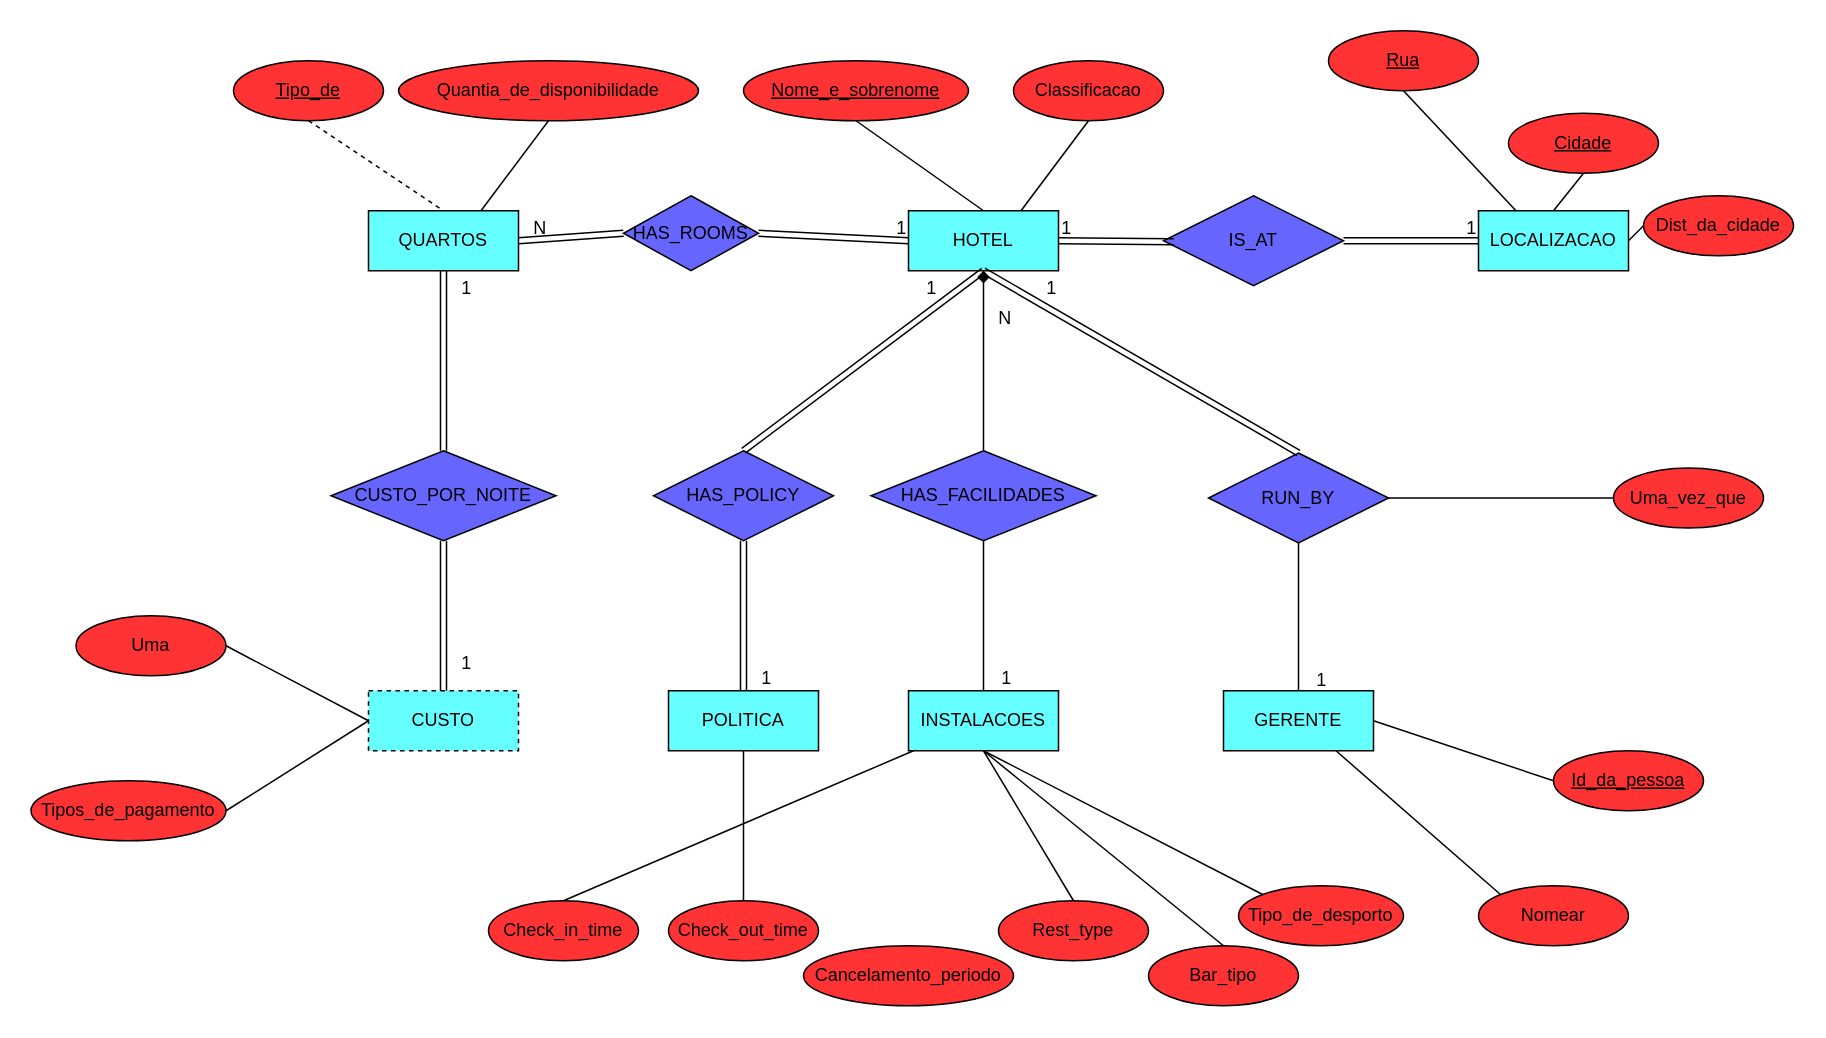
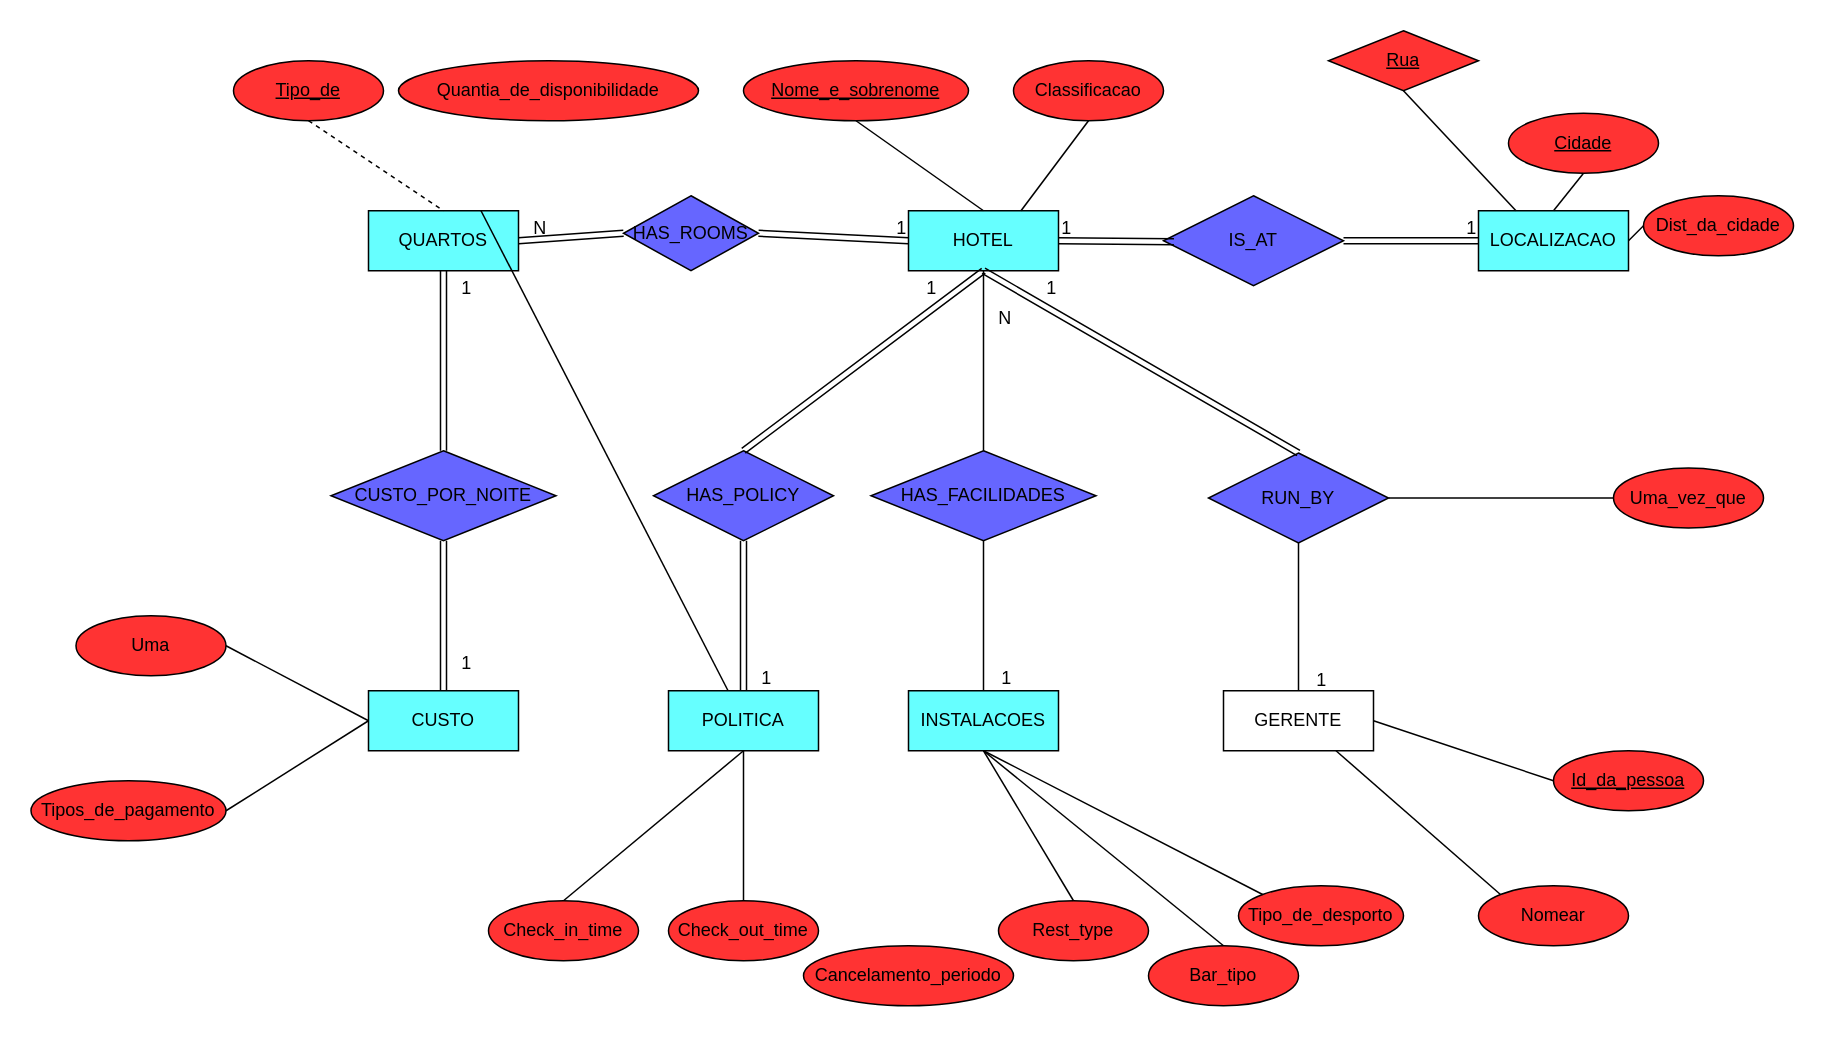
node "Rua": shape ellipse -> diamond
edge "Quantia_de_disponibilidade" -- "QUARTOS": now "POLITICA" -- "QUARTOS"
edge "HAS_FACILIDADES" -> "HOTEL": arrowhead diamond -> none
node "CUSTO": style dashed -> solid
node "GERENTE": fillcolor #66ffff -> #ffffff
edge "INSTALACOES" -- "Check_in_time": now "POLITICA" -- "Check_in_time"
